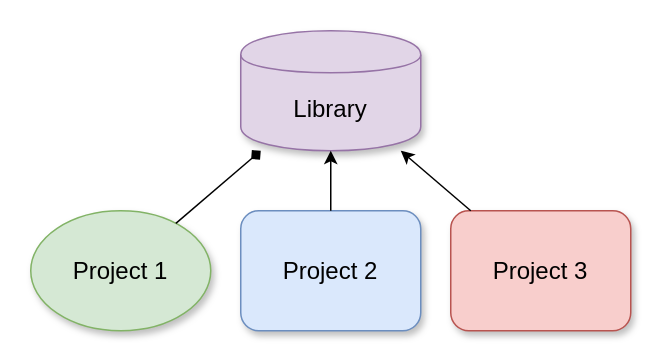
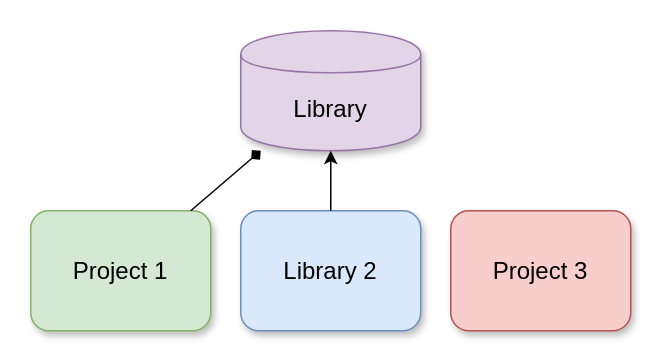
edge "Project 3" -> "Library": removed
node "Project 1": shape ellipse -> rounded rectangle
node "Project 2": label "Project 2" -> "Library 2"
